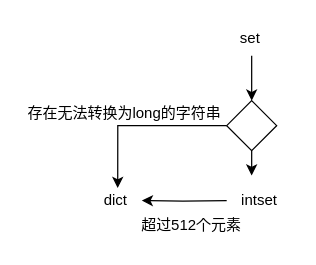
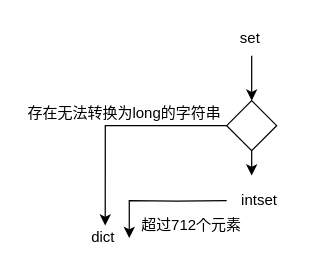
node "dict": moved (121, 201) -> (108, 238)
node "超过512个元素": label "超过512个元素" -> "超过712个元素"
